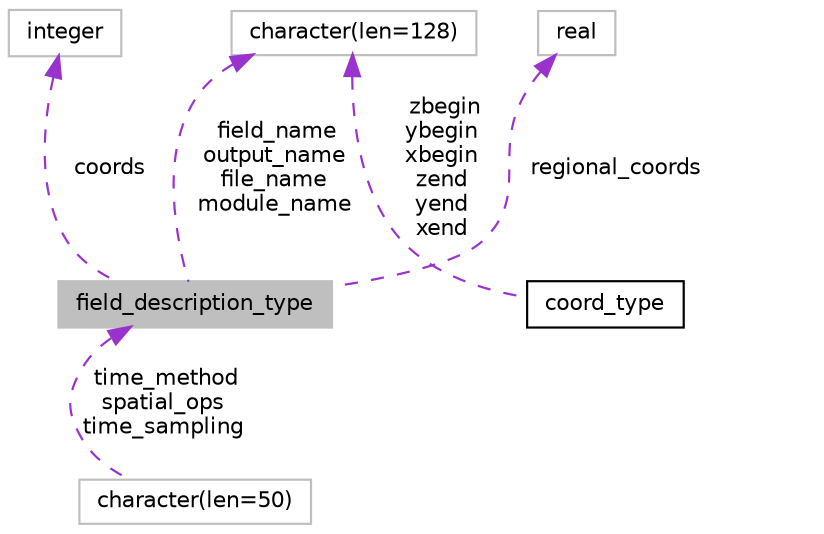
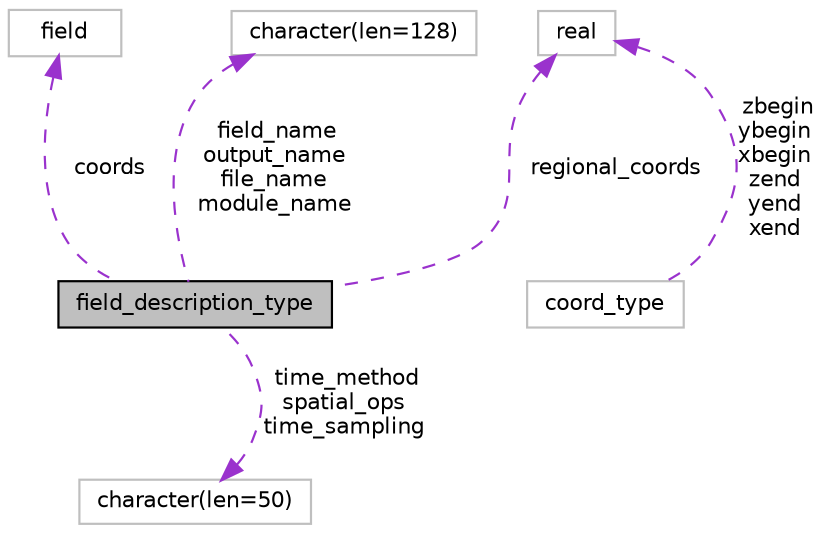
node "integer": label "integer" -> "field"
edge "coord_type" -> "character(len=128)": now "coord_type" -> "real"
node "field_description_type": color grey75 -> black
node "coord_type": color black -> grey75
edge "character(len=50)" -> "field_description_type": reversed
